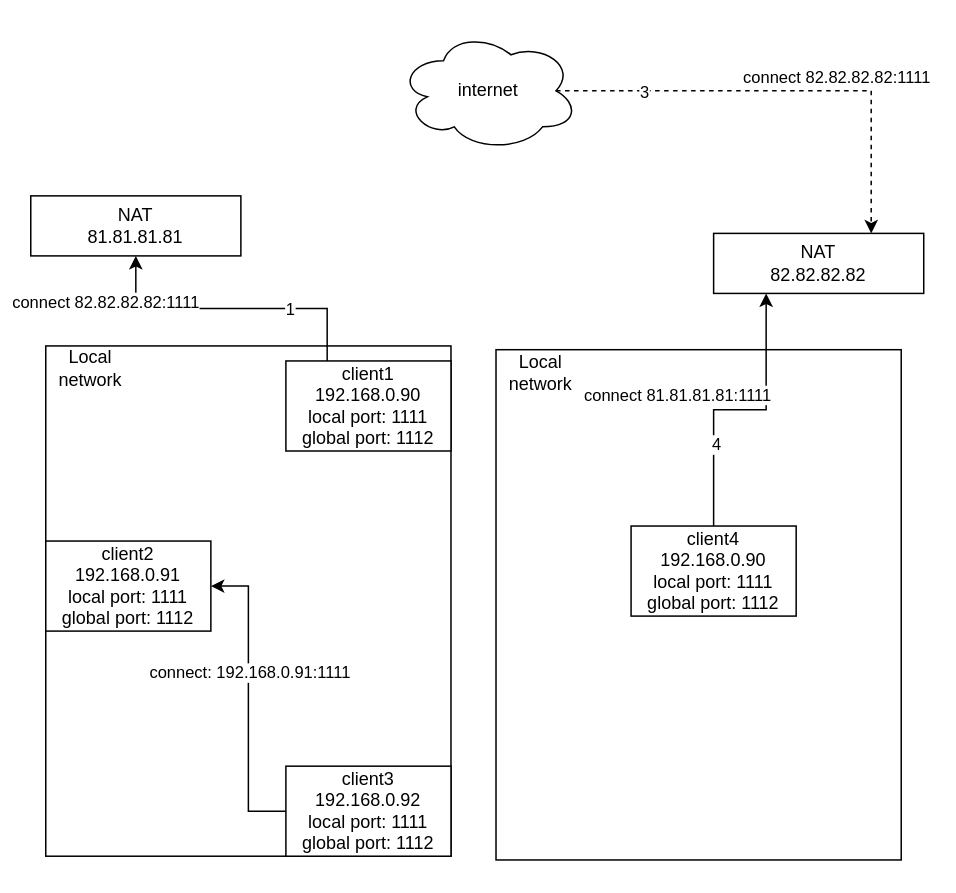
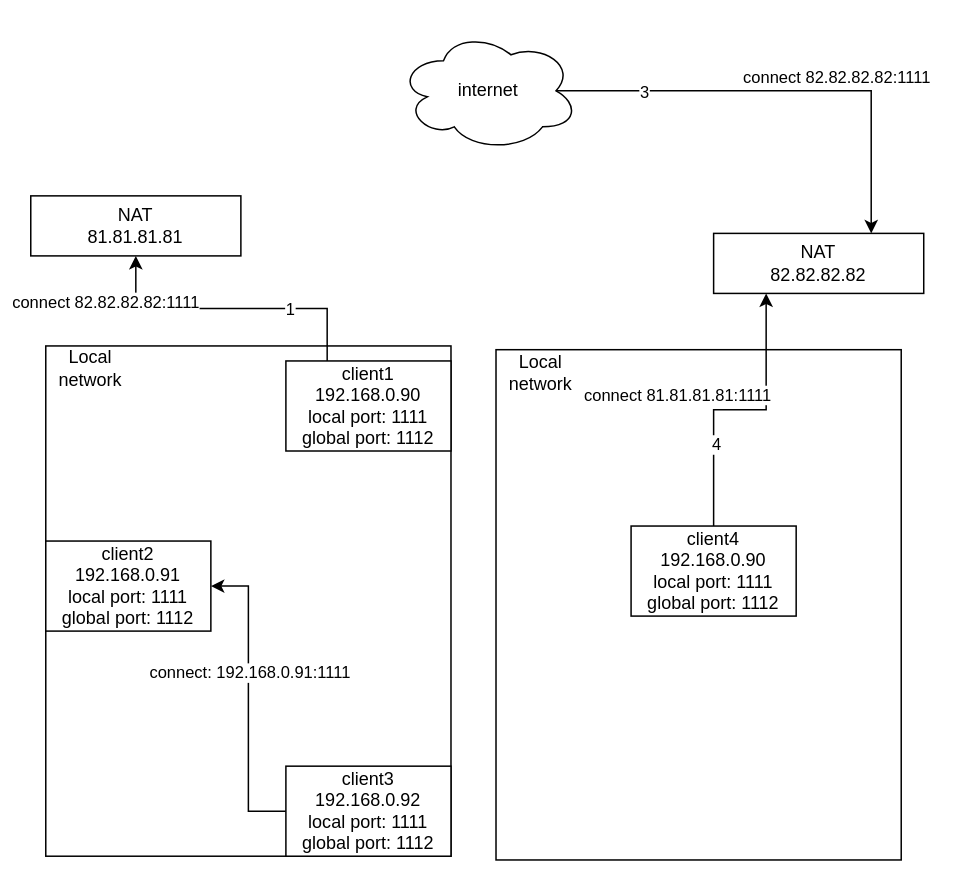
edge "internet" -> "NAT 82.82.82.82": style dashed -> solid
